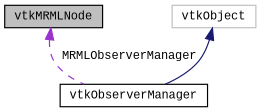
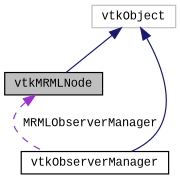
edge "vtkMRMLNode" -> "vtkObject": added
